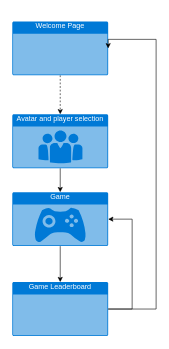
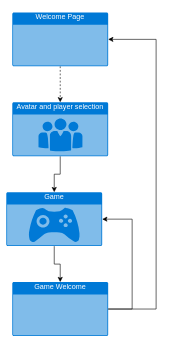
node "Welcome Page": moved (60, 48) -> (60, 39)
node "Avatar and player selection": moved (60, 141) -> (60, 129)
node "Game": moved (60, 219) -> (54, 219)
node "Game Leaderboard": label "Game Leaderboard" -> "Game Welcome"
